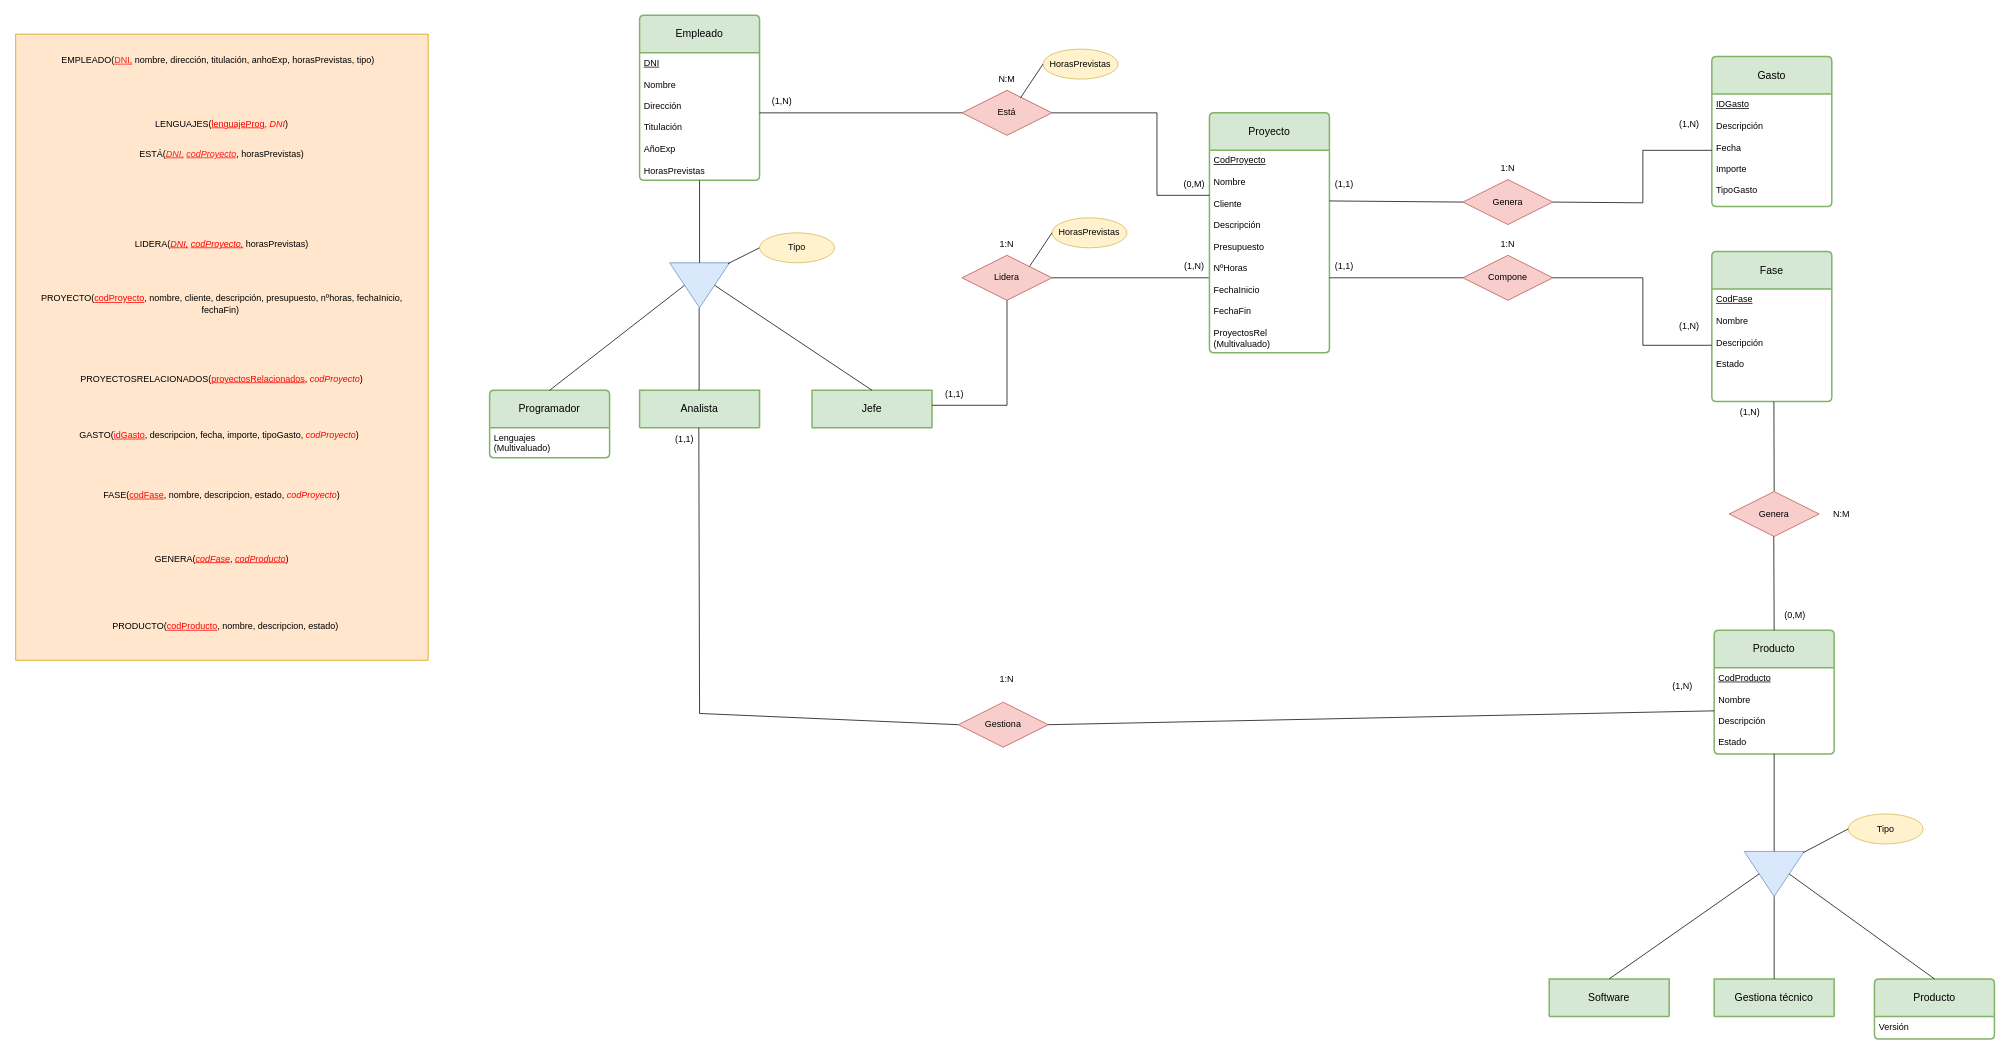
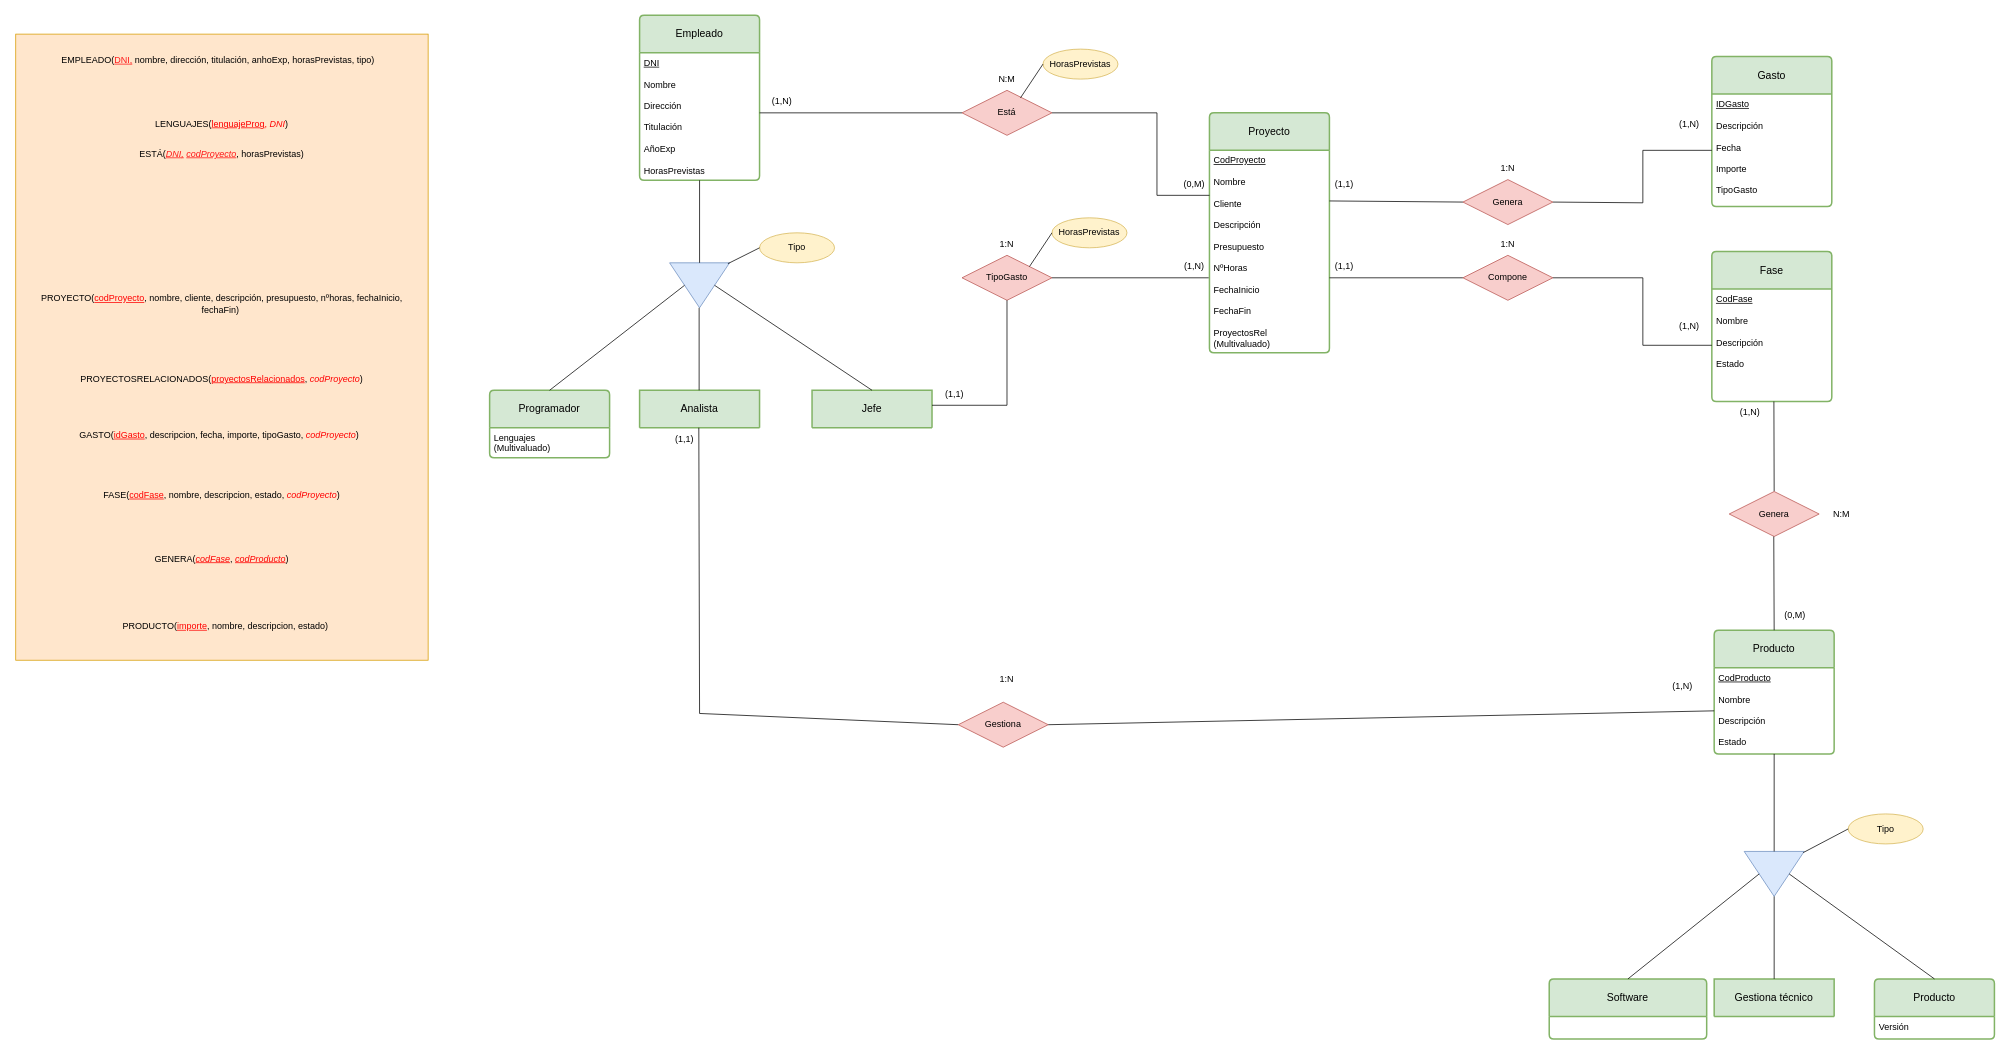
node "LIDERA(DNI, codProyecto, horasPrevistas)": removed
node "Lidera": label "Lidera" -> "TipoGasto"
node "PRODUCTO(codProducto, nombre, descripcion, estado)": label "PRODUCTO(codProducto, nombre, descripcion, estado)" -> "PRODUCTO(importe, nombre, descripcion, estado)"
node "Software": size 120x38 -> 158x60
